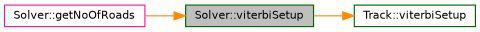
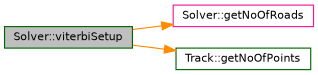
edge "Solver::getNoOfRoads" -> "Solver::viterbiSetup": reversed
node "Track::viterbiSetup": label "Track::viterbiSetup" -> "Track::getNoOfPoints"
